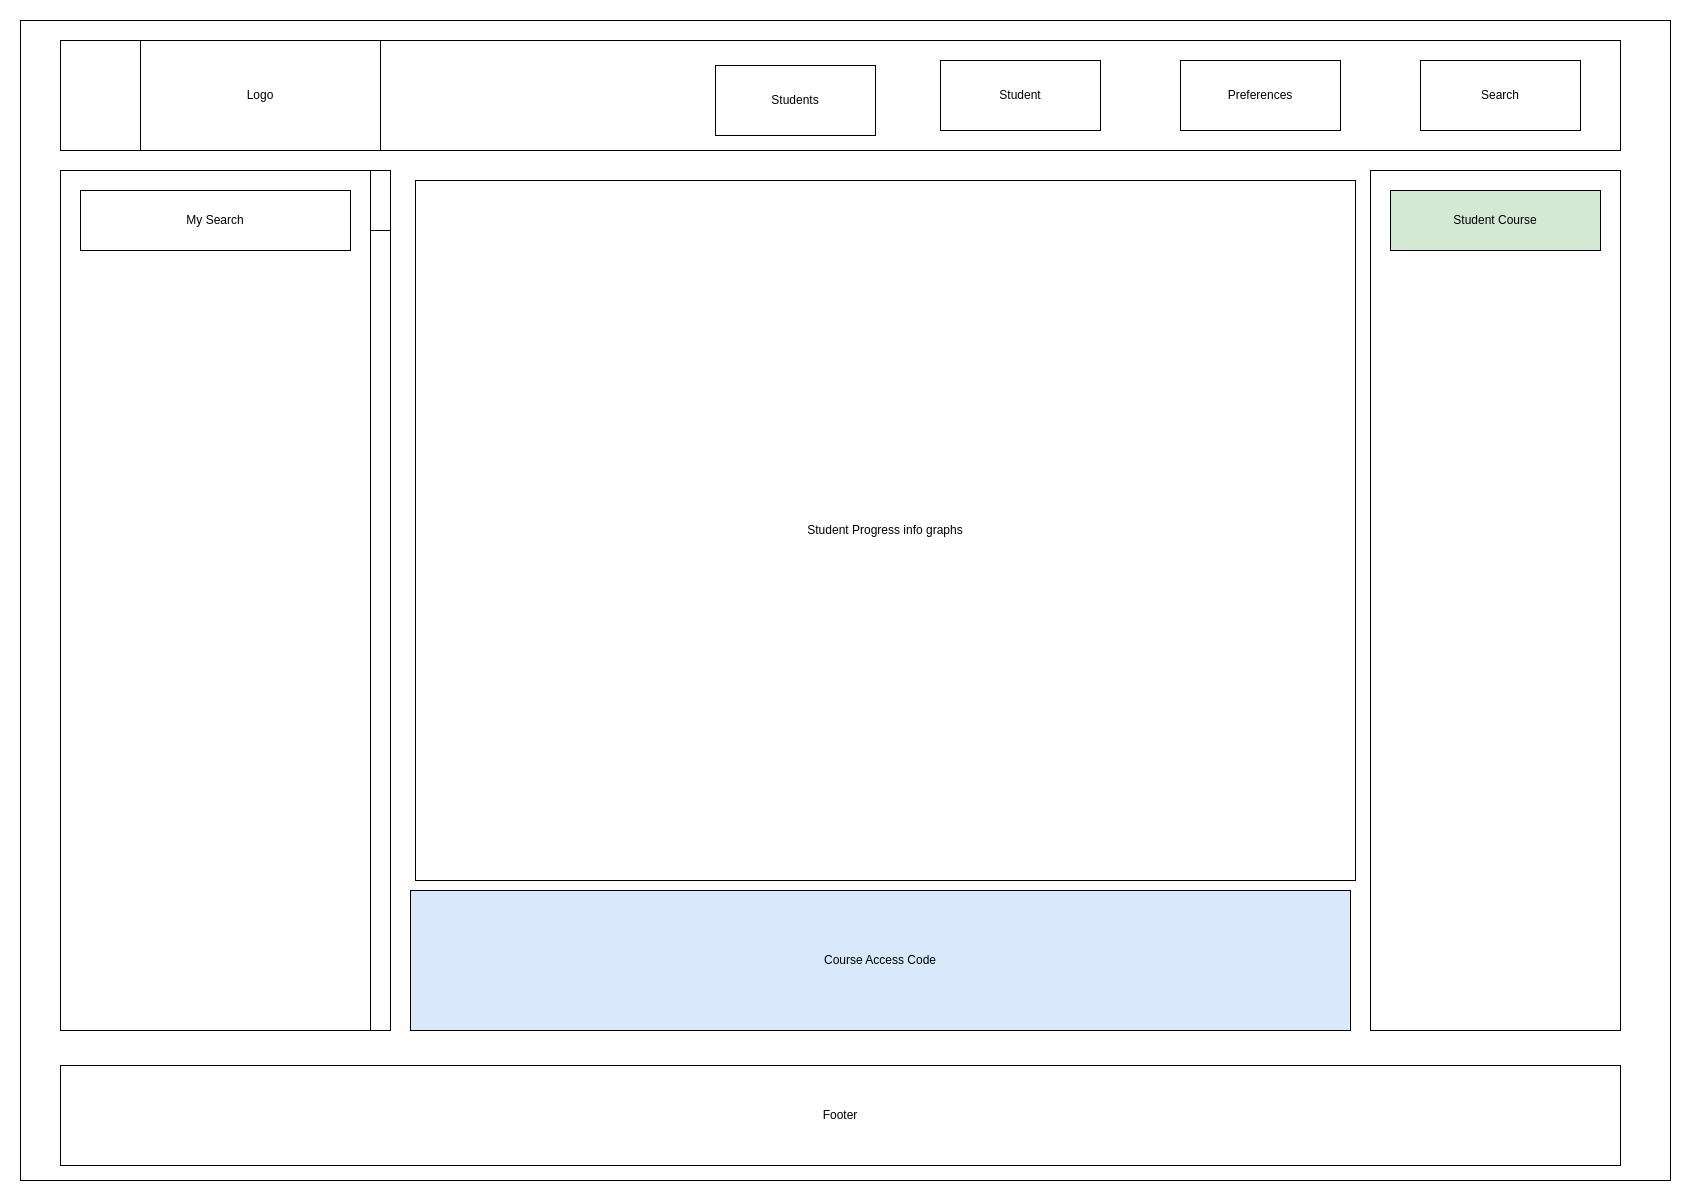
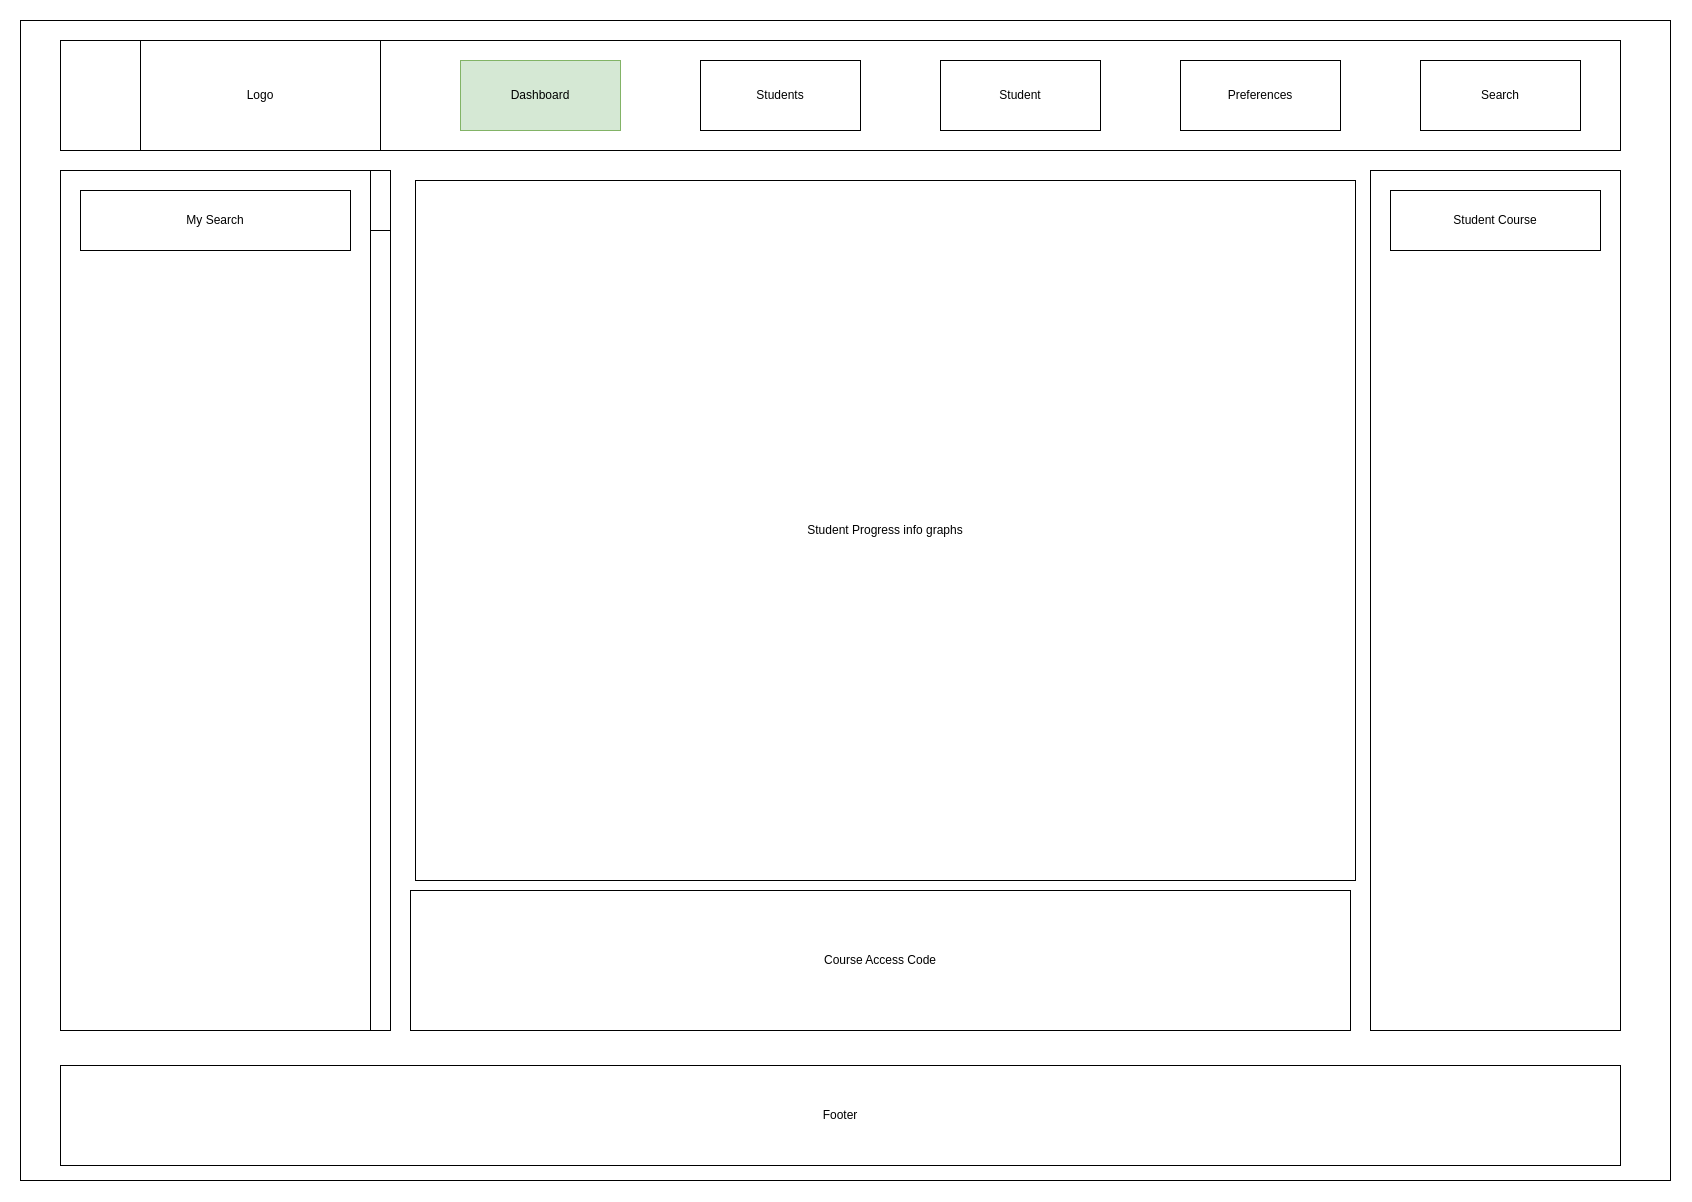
node "Dashboard": added
node "Students": moved (796, 101) -> (781, 96)
node "Student Course": fillcolor #d5e8d4 -> #ffffff
node "Course Access Code": fillcolor #dae8fc -> #ffffff
